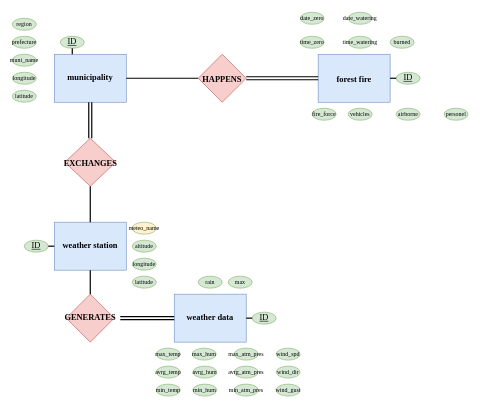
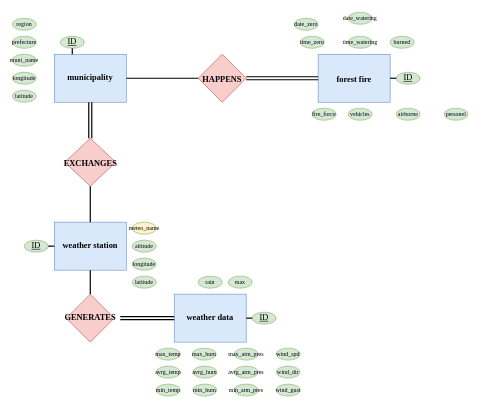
node "date_zero": moved (312, 18) -> (306, 24)
